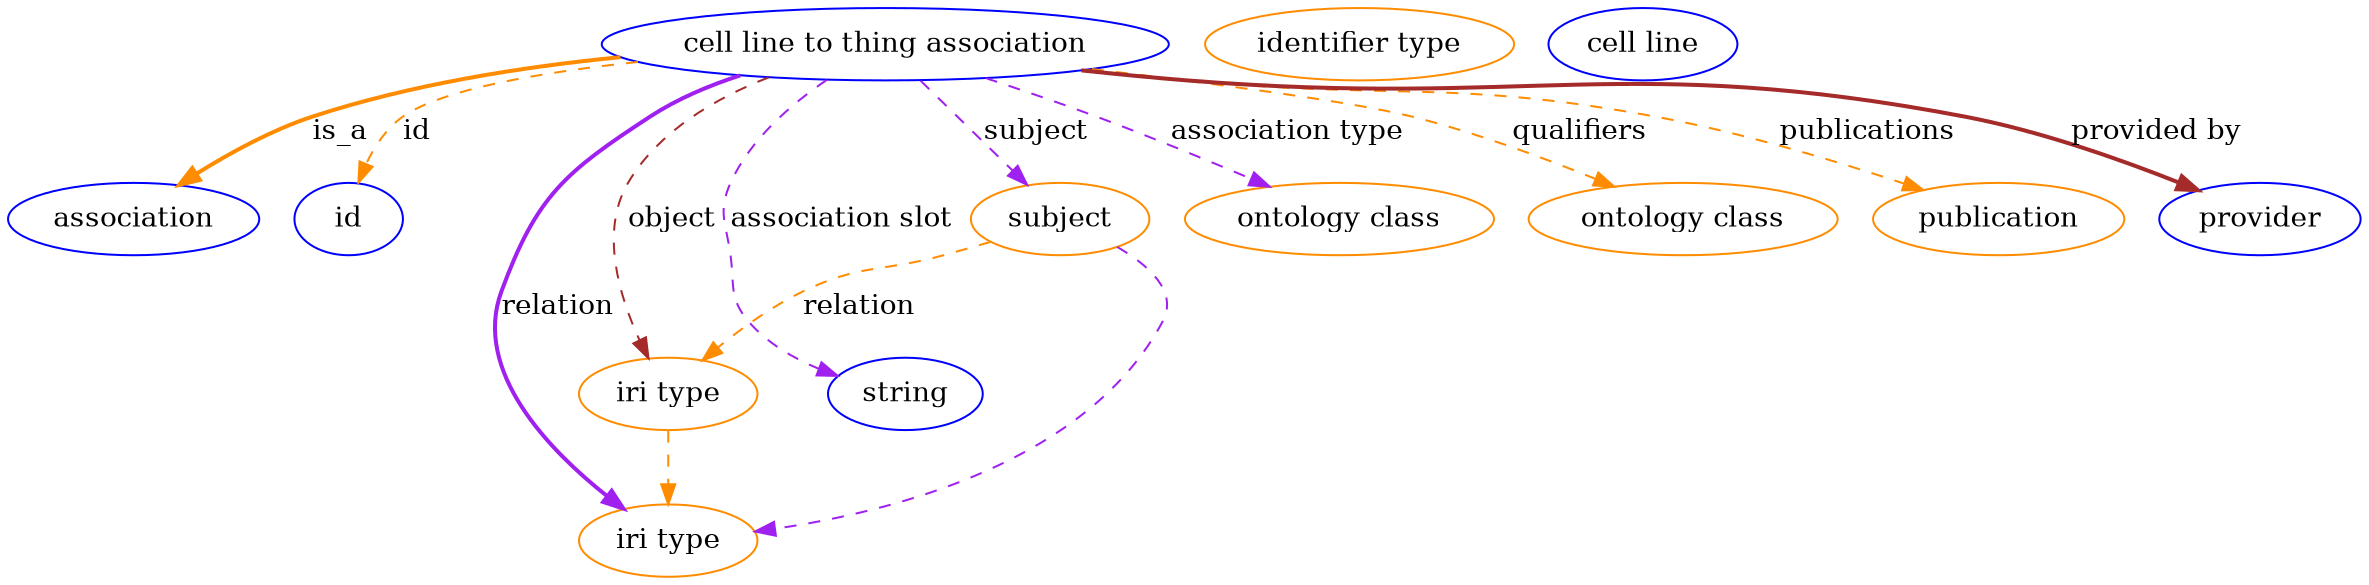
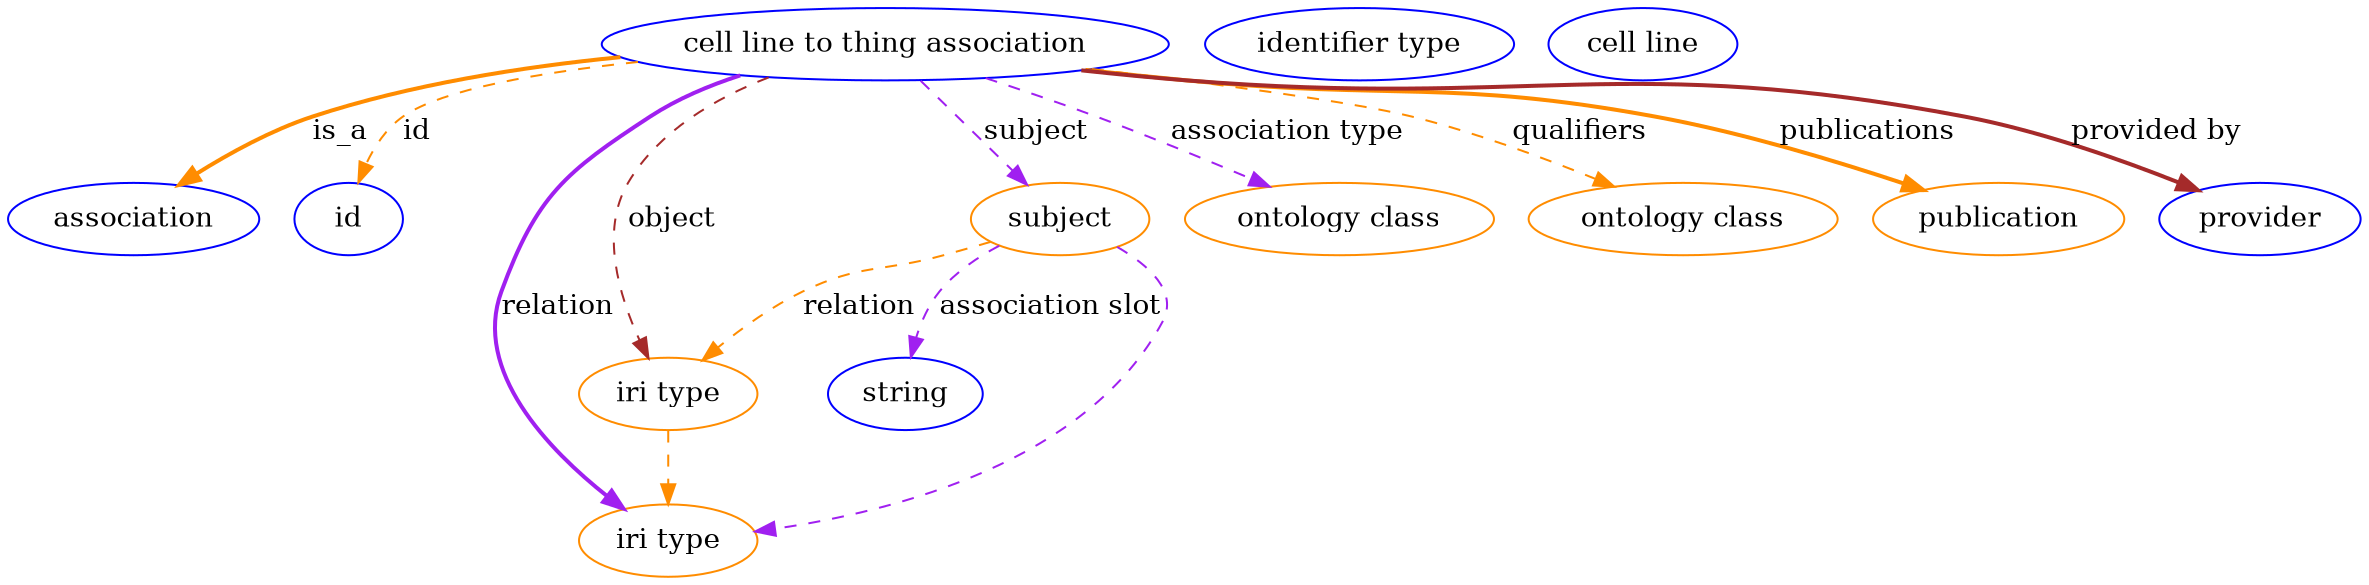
node "identifier type": color darkorange -> blue
edge "cell line to thing association" -> "publication": style dashed -> bold
edge "cell line to thing association" -> "string": now "subject" -> "string"
